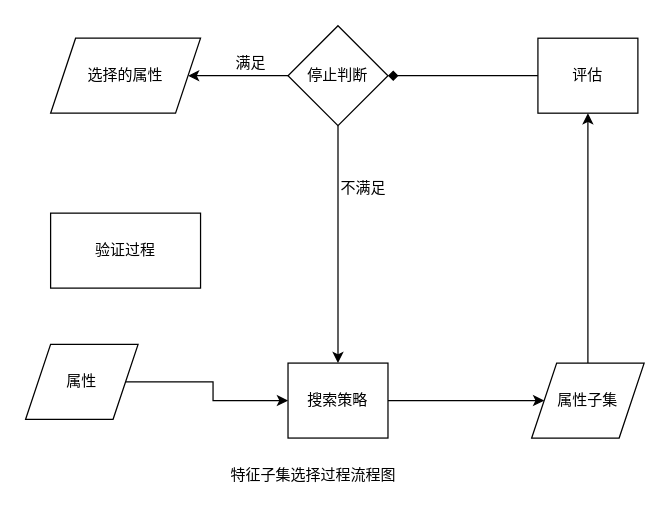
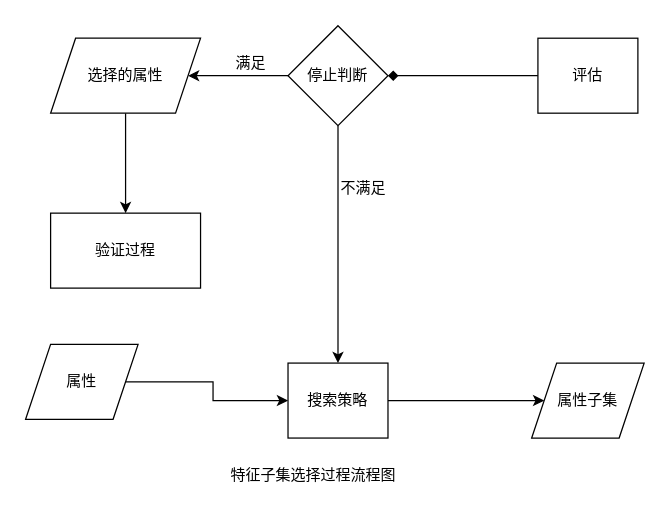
edge "选择的属性" -> "验证过程": added
edge "属性子集" -> "评估": removed
